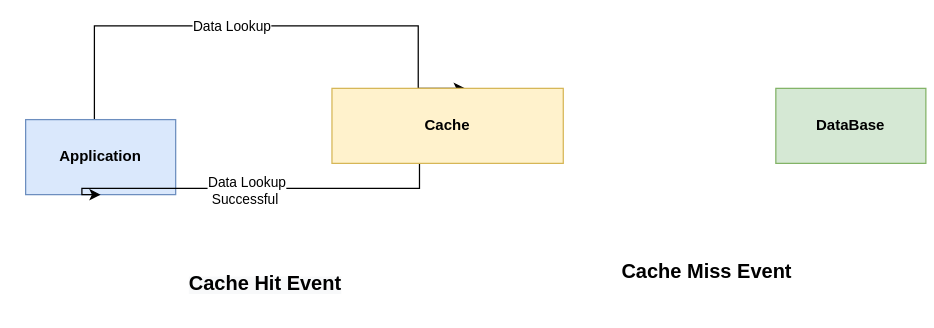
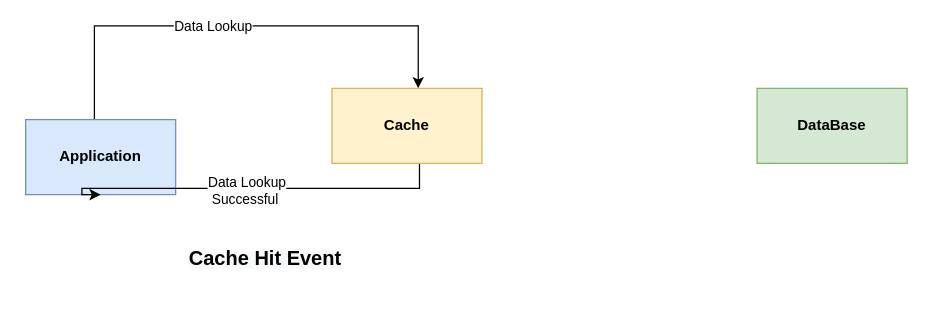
node "Cache": size 231x75 -> 150x75
node "DataBase": moved (851, 126) -> (832, 126)
node "Cache Miss Event": removed
node "Cache Hit Event": moved (293, 282) -> (293, 257)
